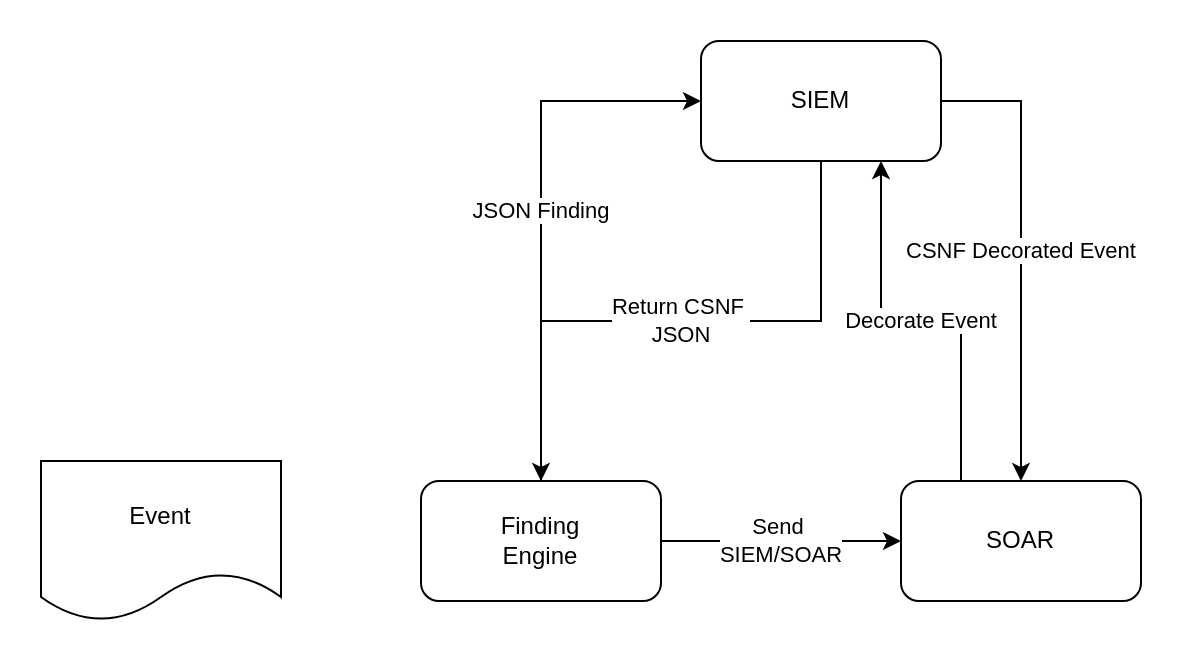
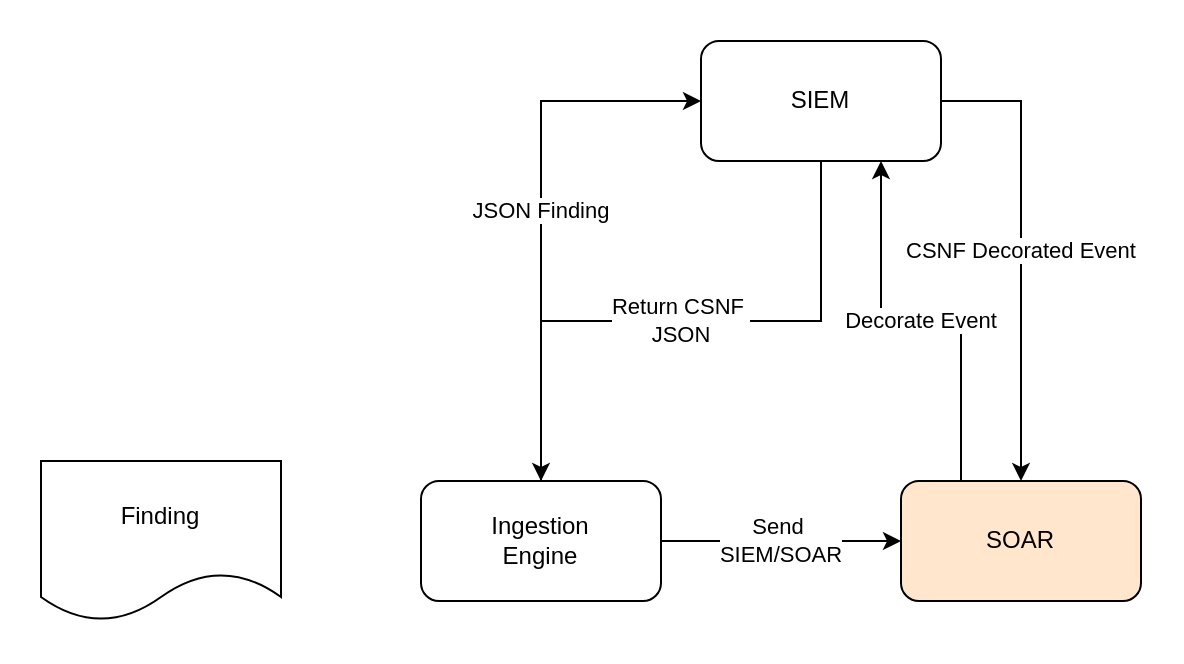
node "Event": label "Event" -> "Finding"
node "Finding Engine": label "Finding Engine" -> "Ingestion Engine"
node "SOAR": fillcolor #ffffff -> #ffe6cc
